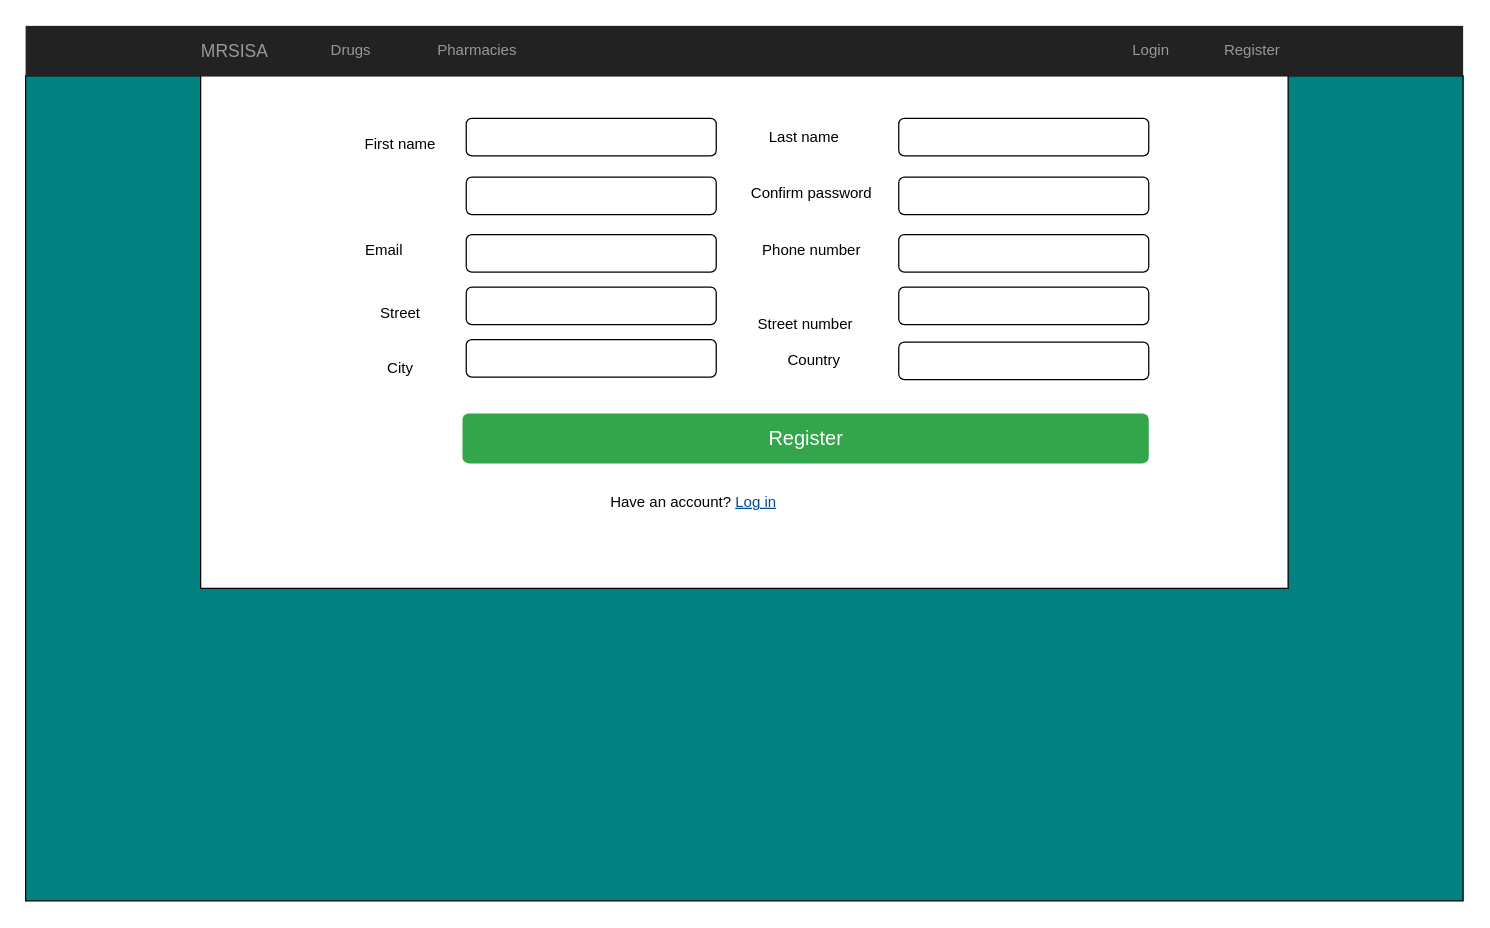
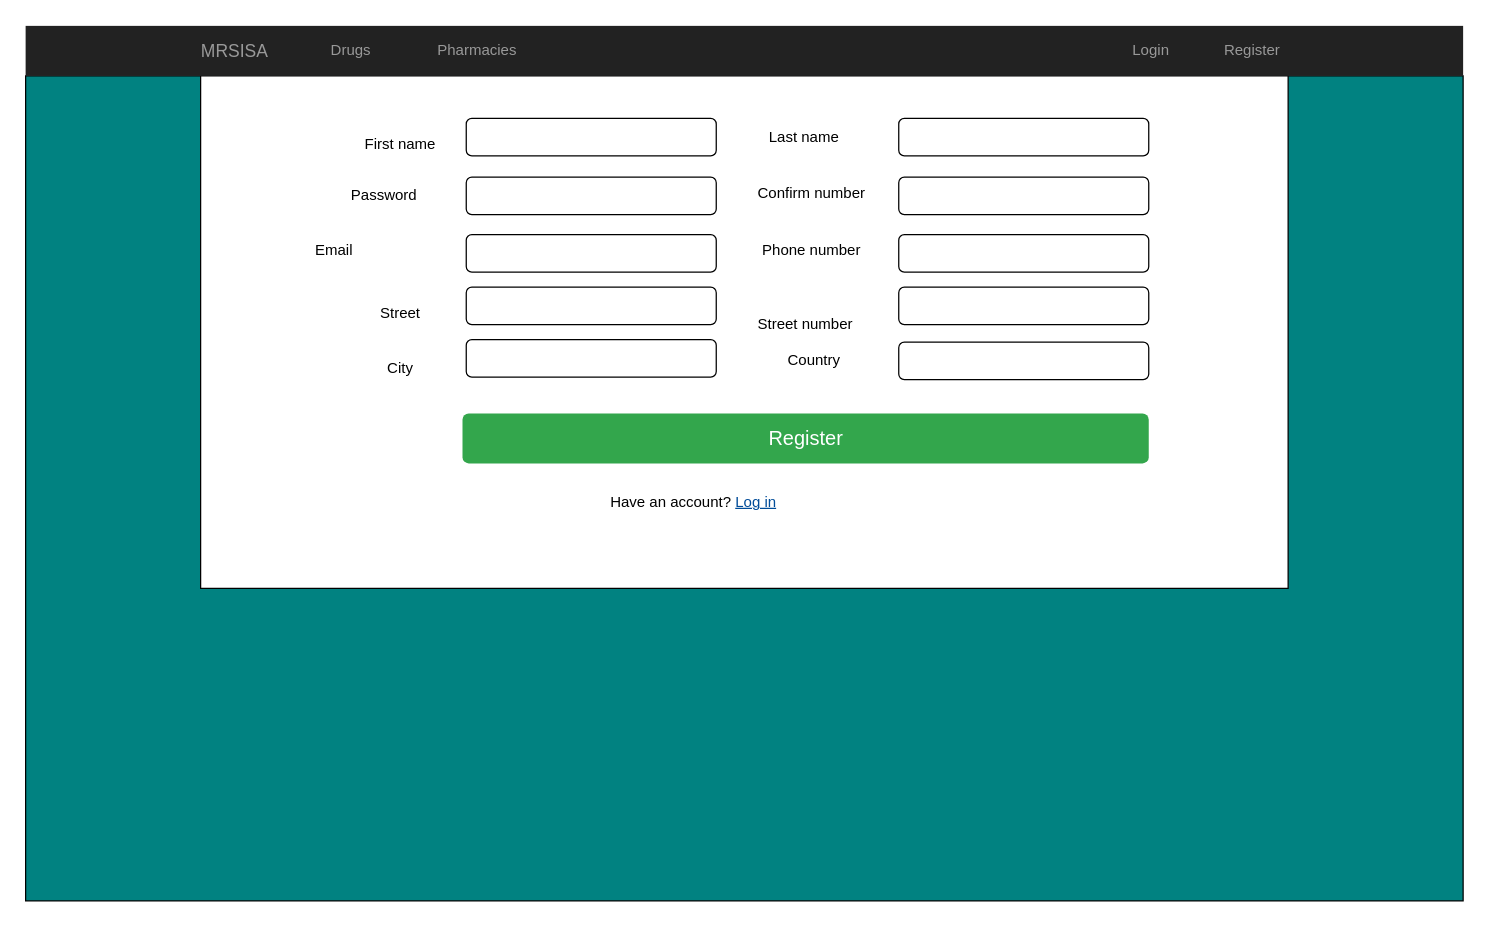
node "Password": added
node "Confirm password": label "Confirm password" -> "Confirm number"
node "Email": moved (384, 251) -> (334, 251)
